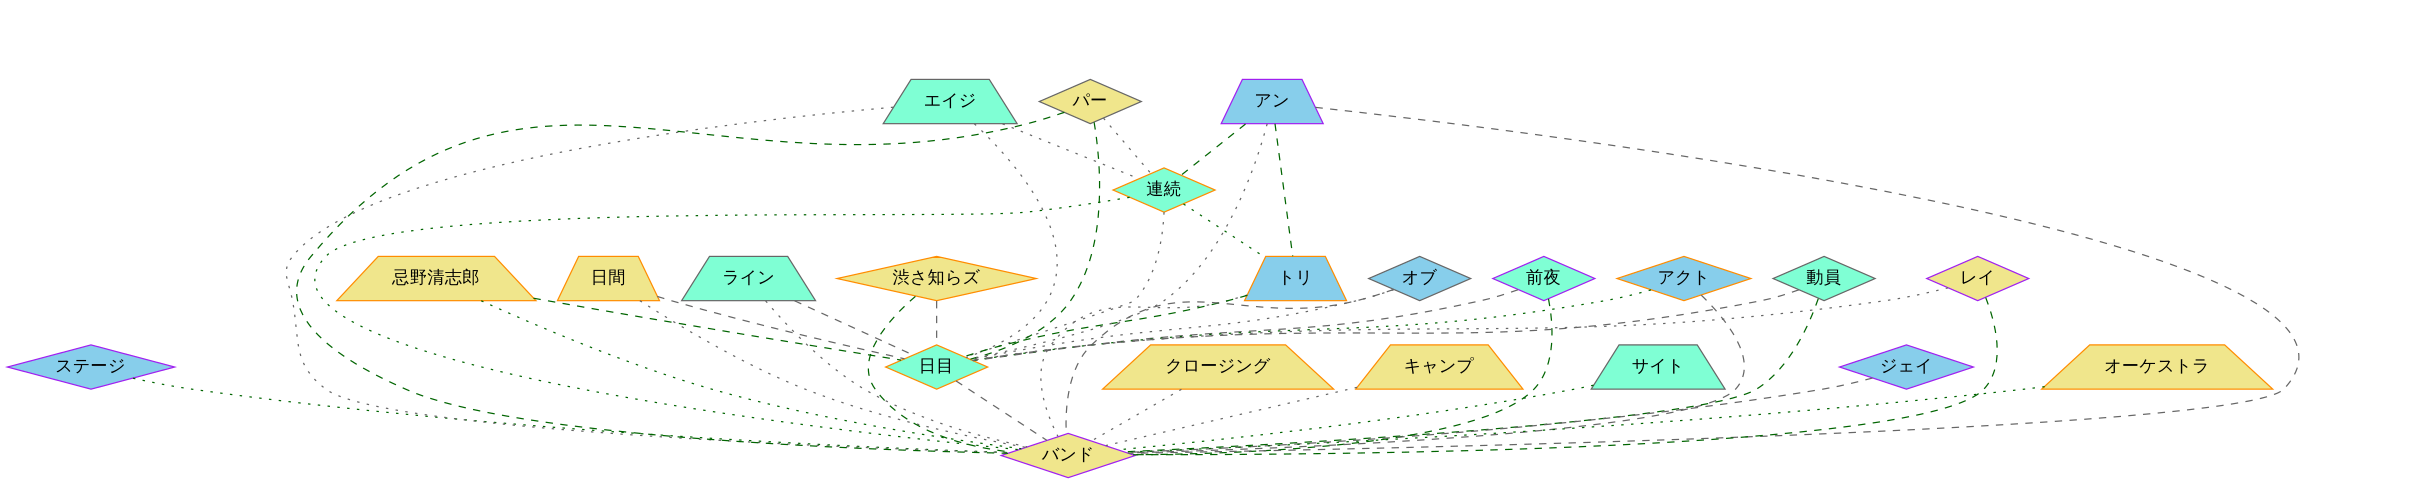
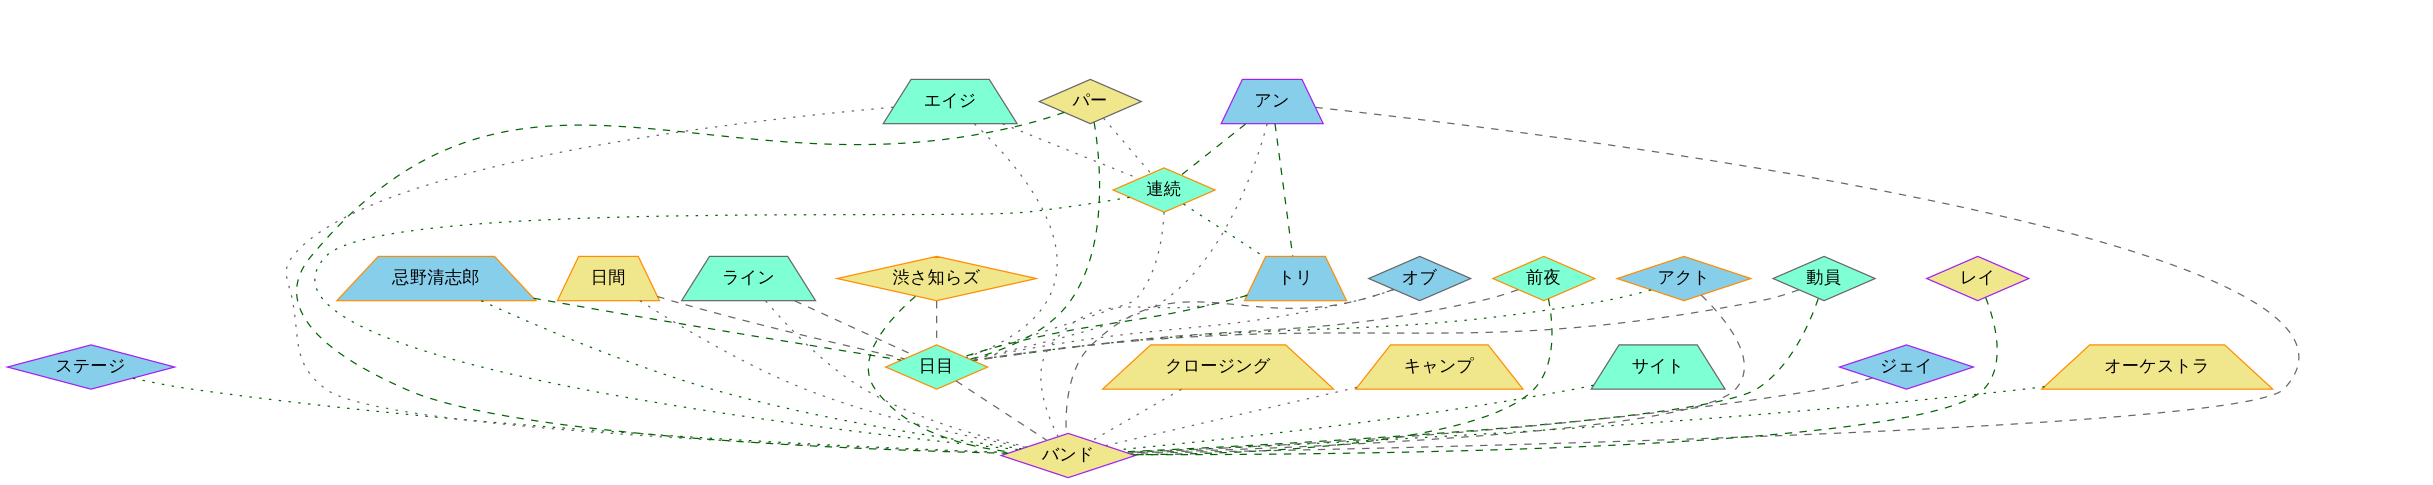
node "忌野清志郎": fillcolor khaki -> skyblue
node "前夜": color purple -> darkorange
edge "レイ" -- "日目": removed
